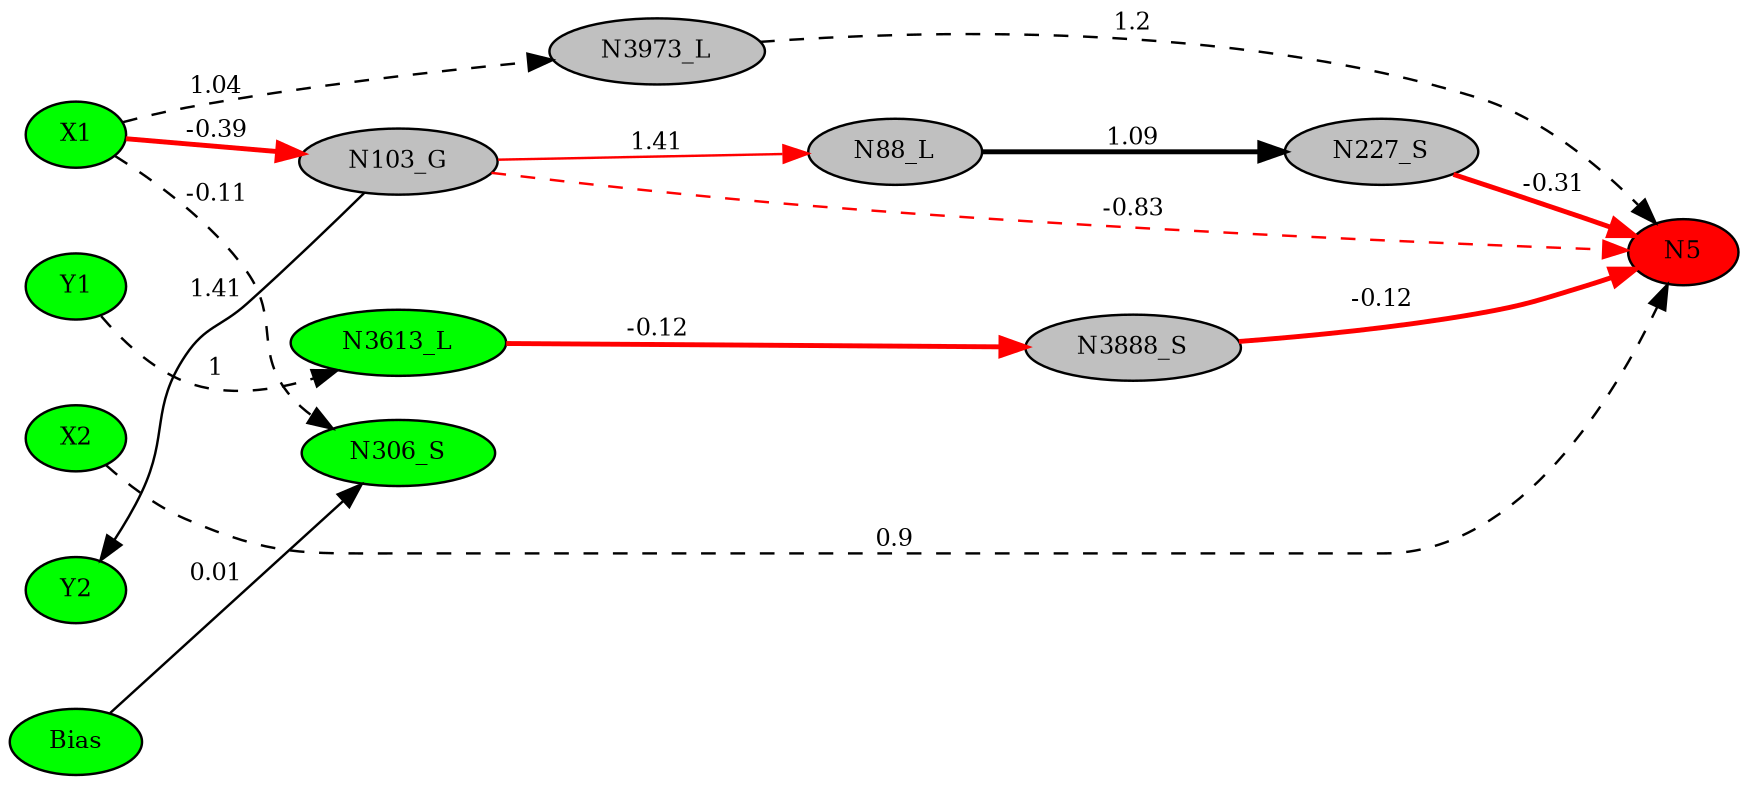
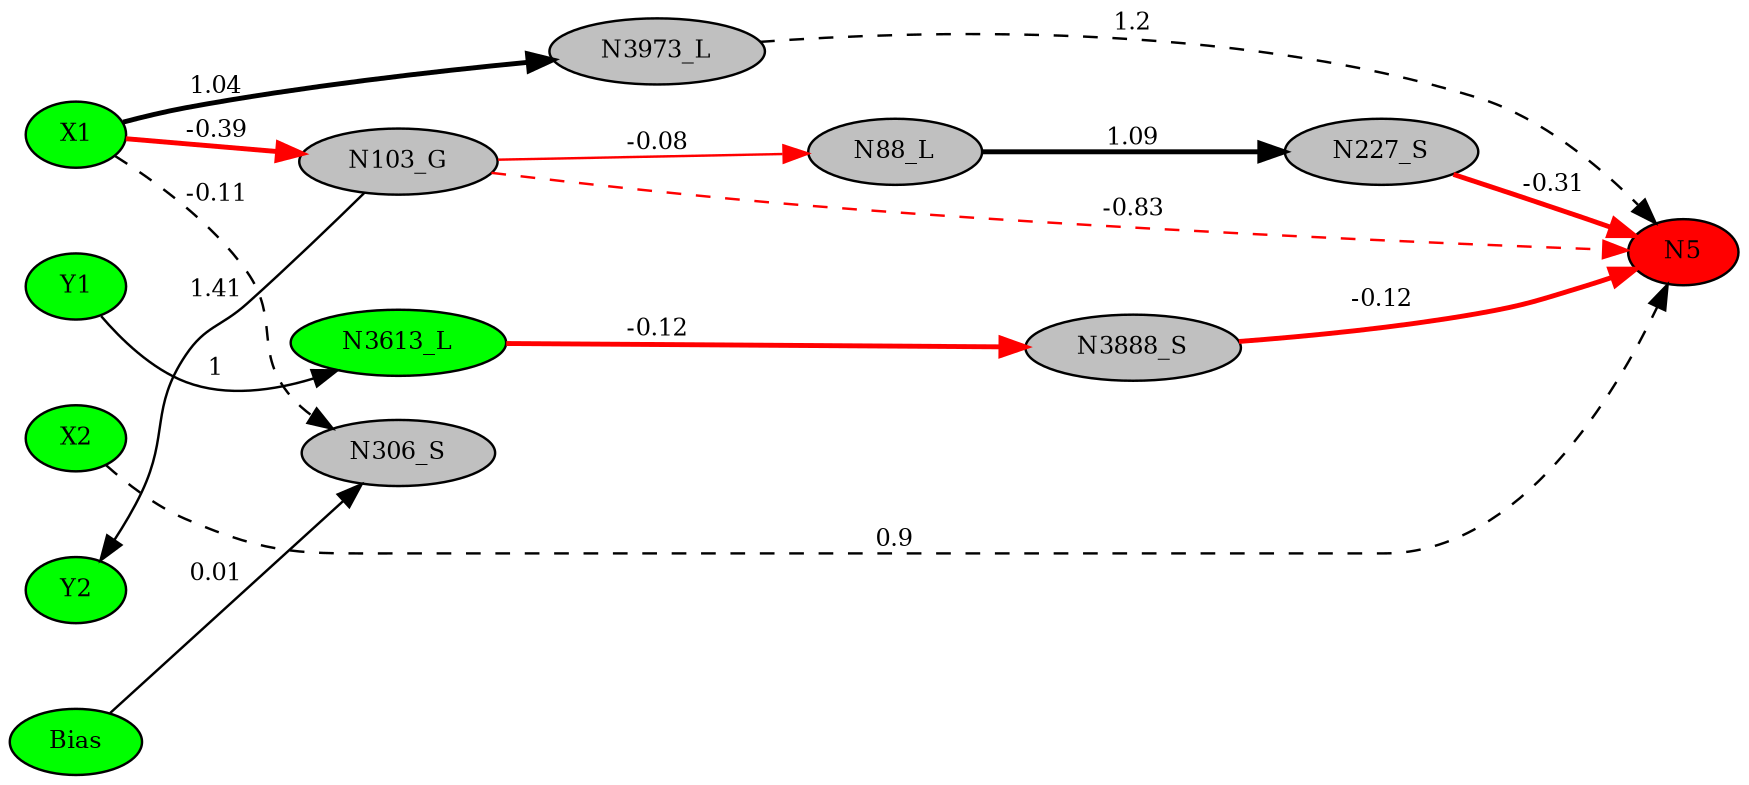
edge "X1" -> "N3973_L": style dashed -> bold
edge "N103_G" -> "N88_L": label "1.41" -> "-0.08"
edge "Y1" -> "N3613_L": style dashed -> solid
node "N306_S": fillcolor green -> gray
